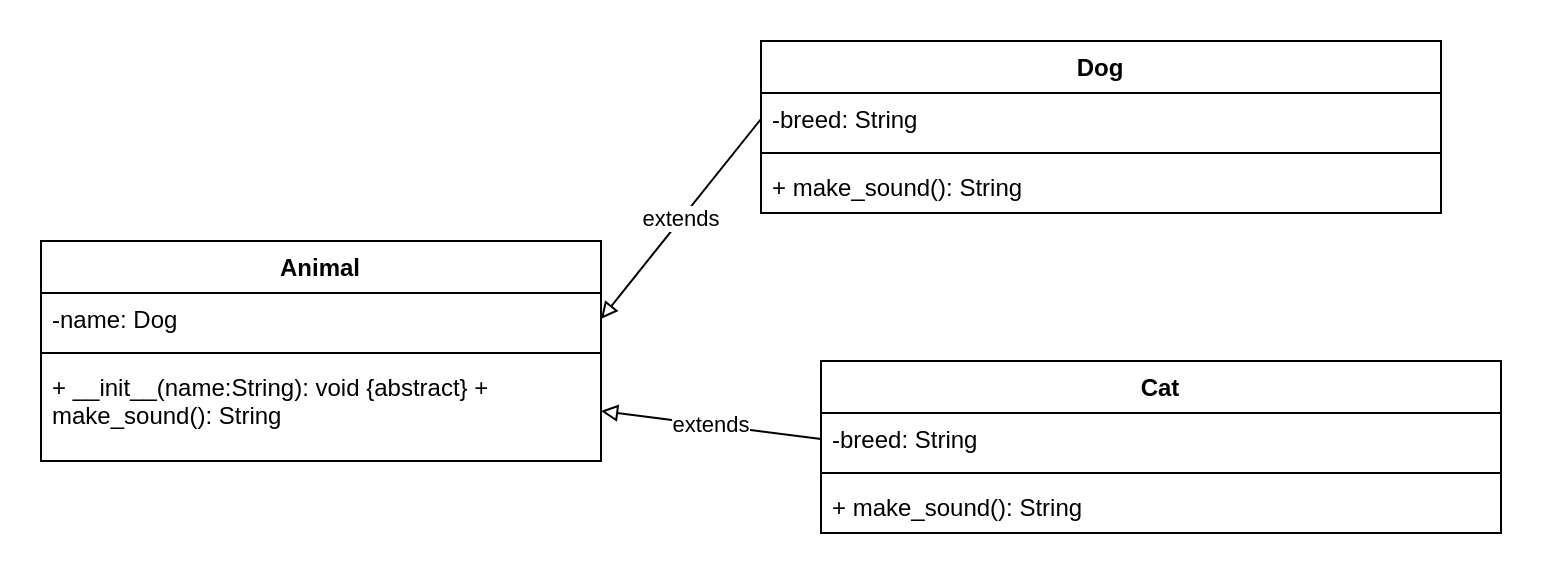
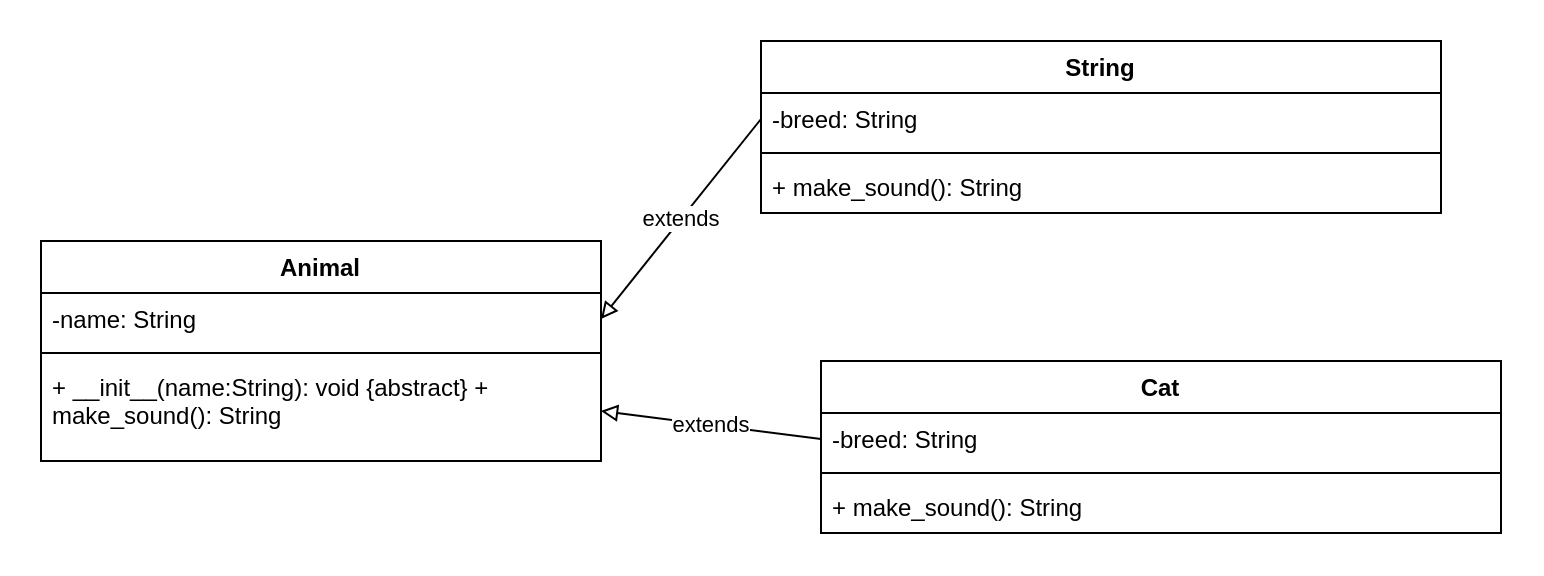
node "Dog": label "Dog" -> "String"
node "-name: Dog": label "-name: Dog" -> "-name: String"
